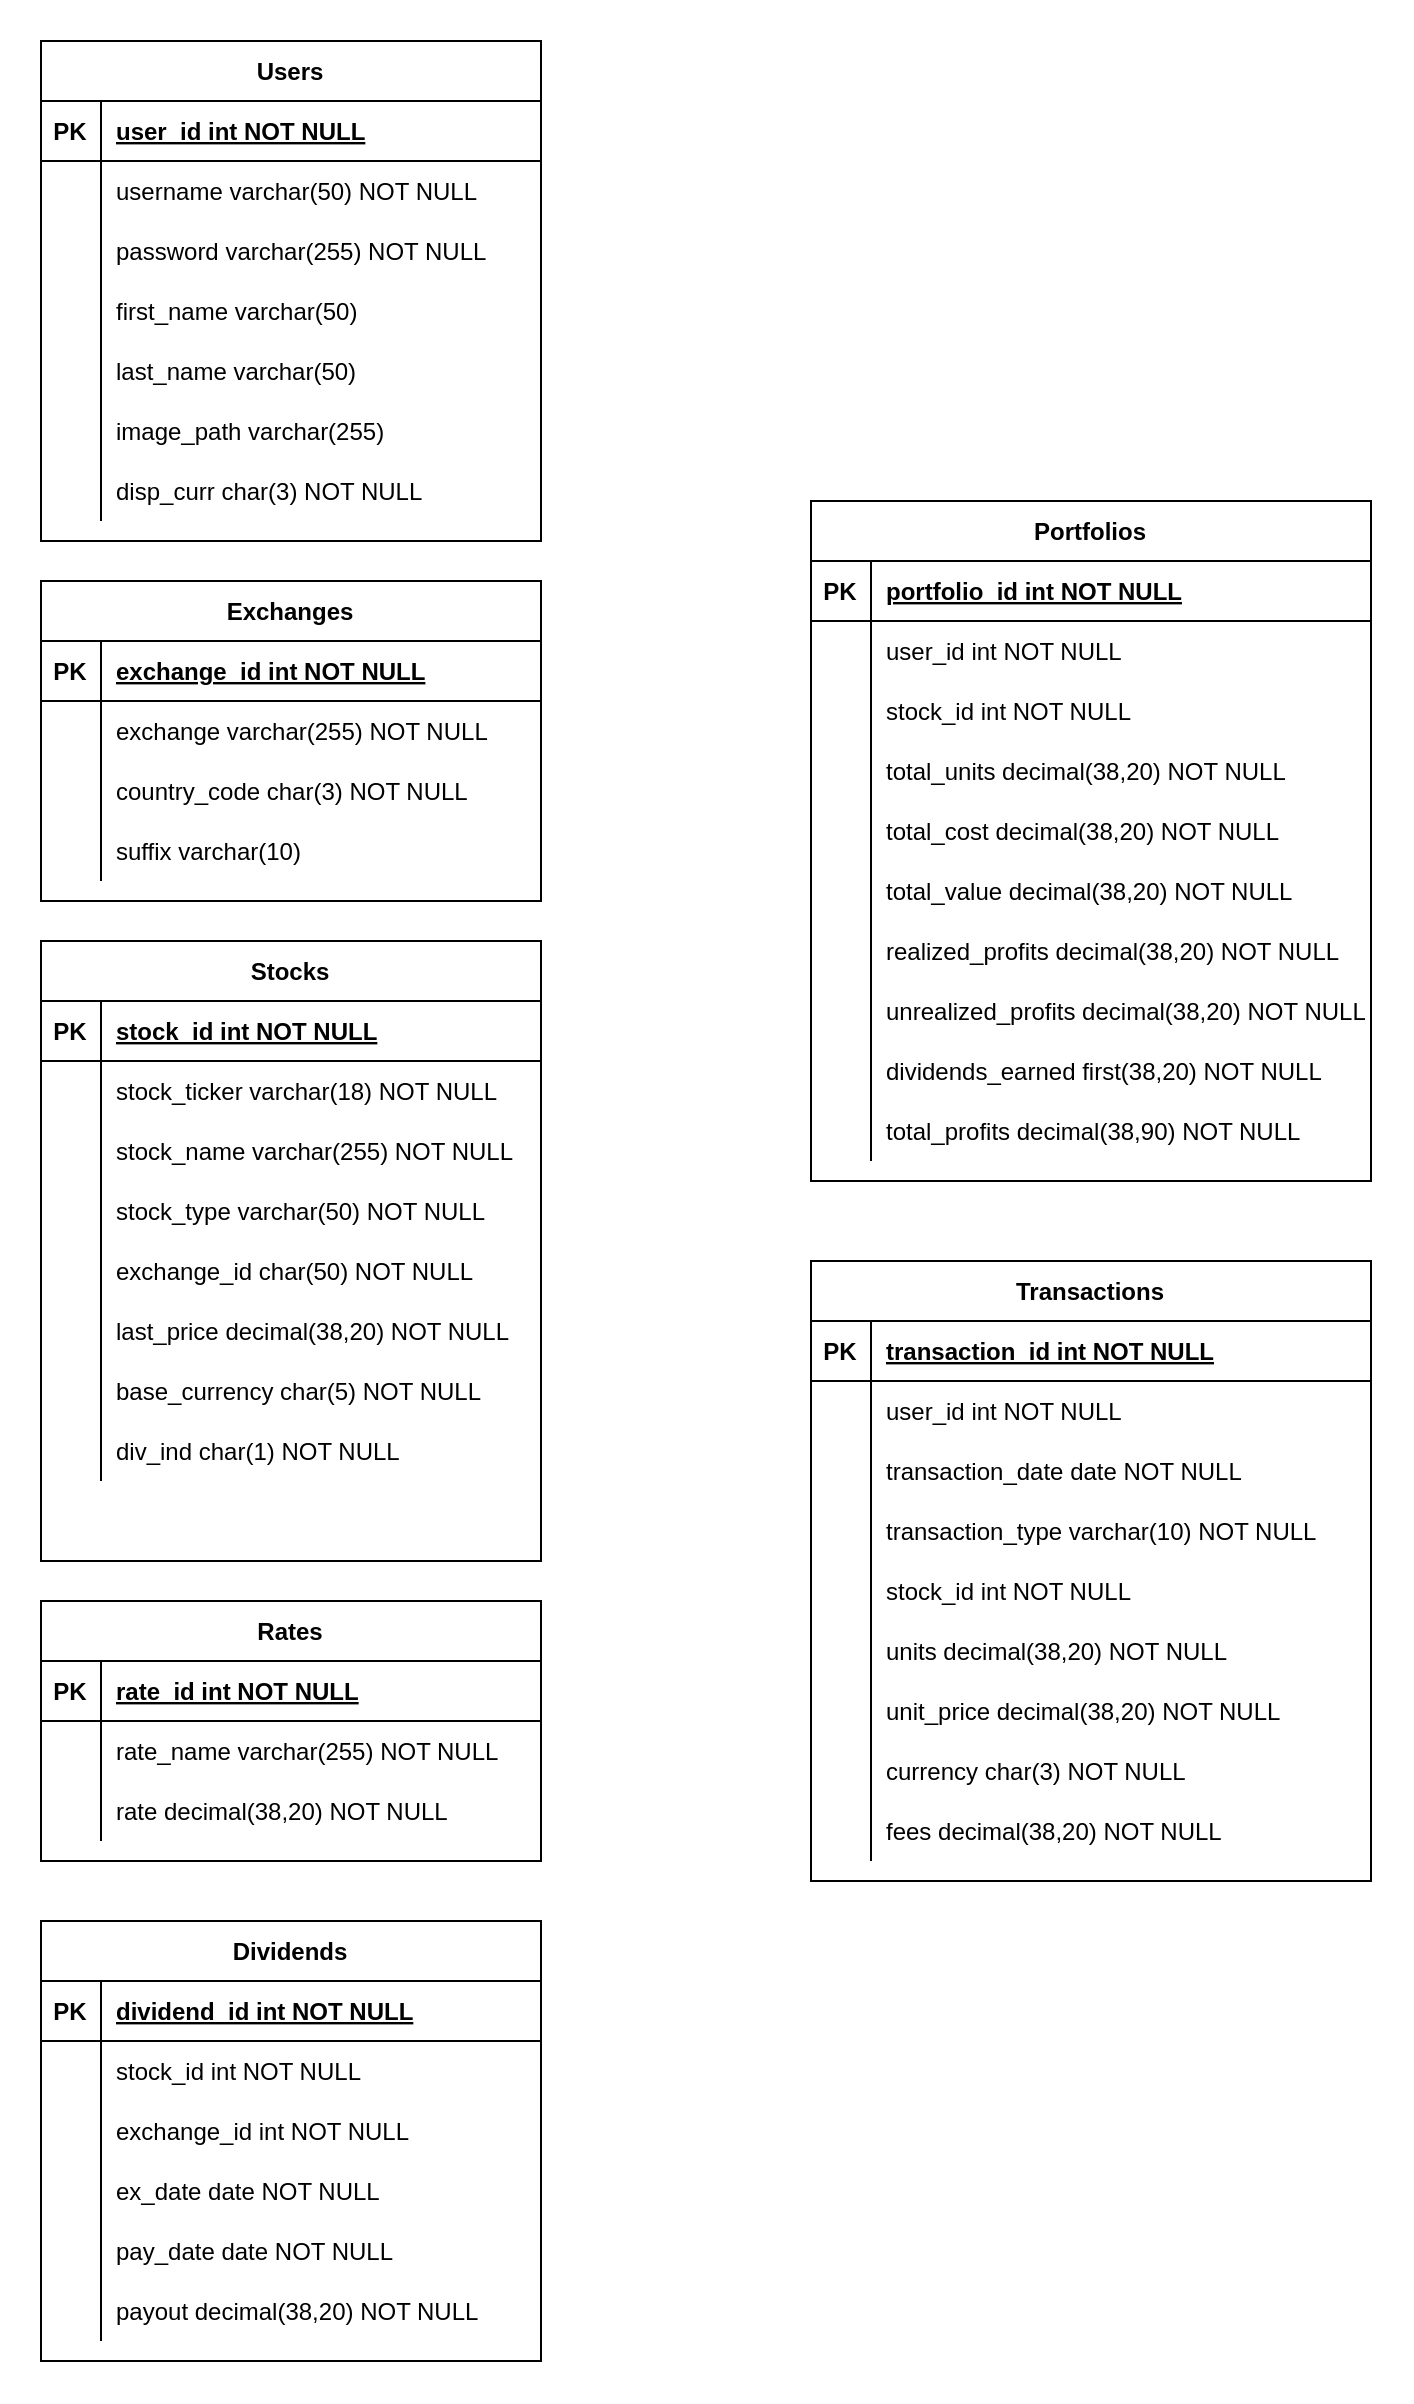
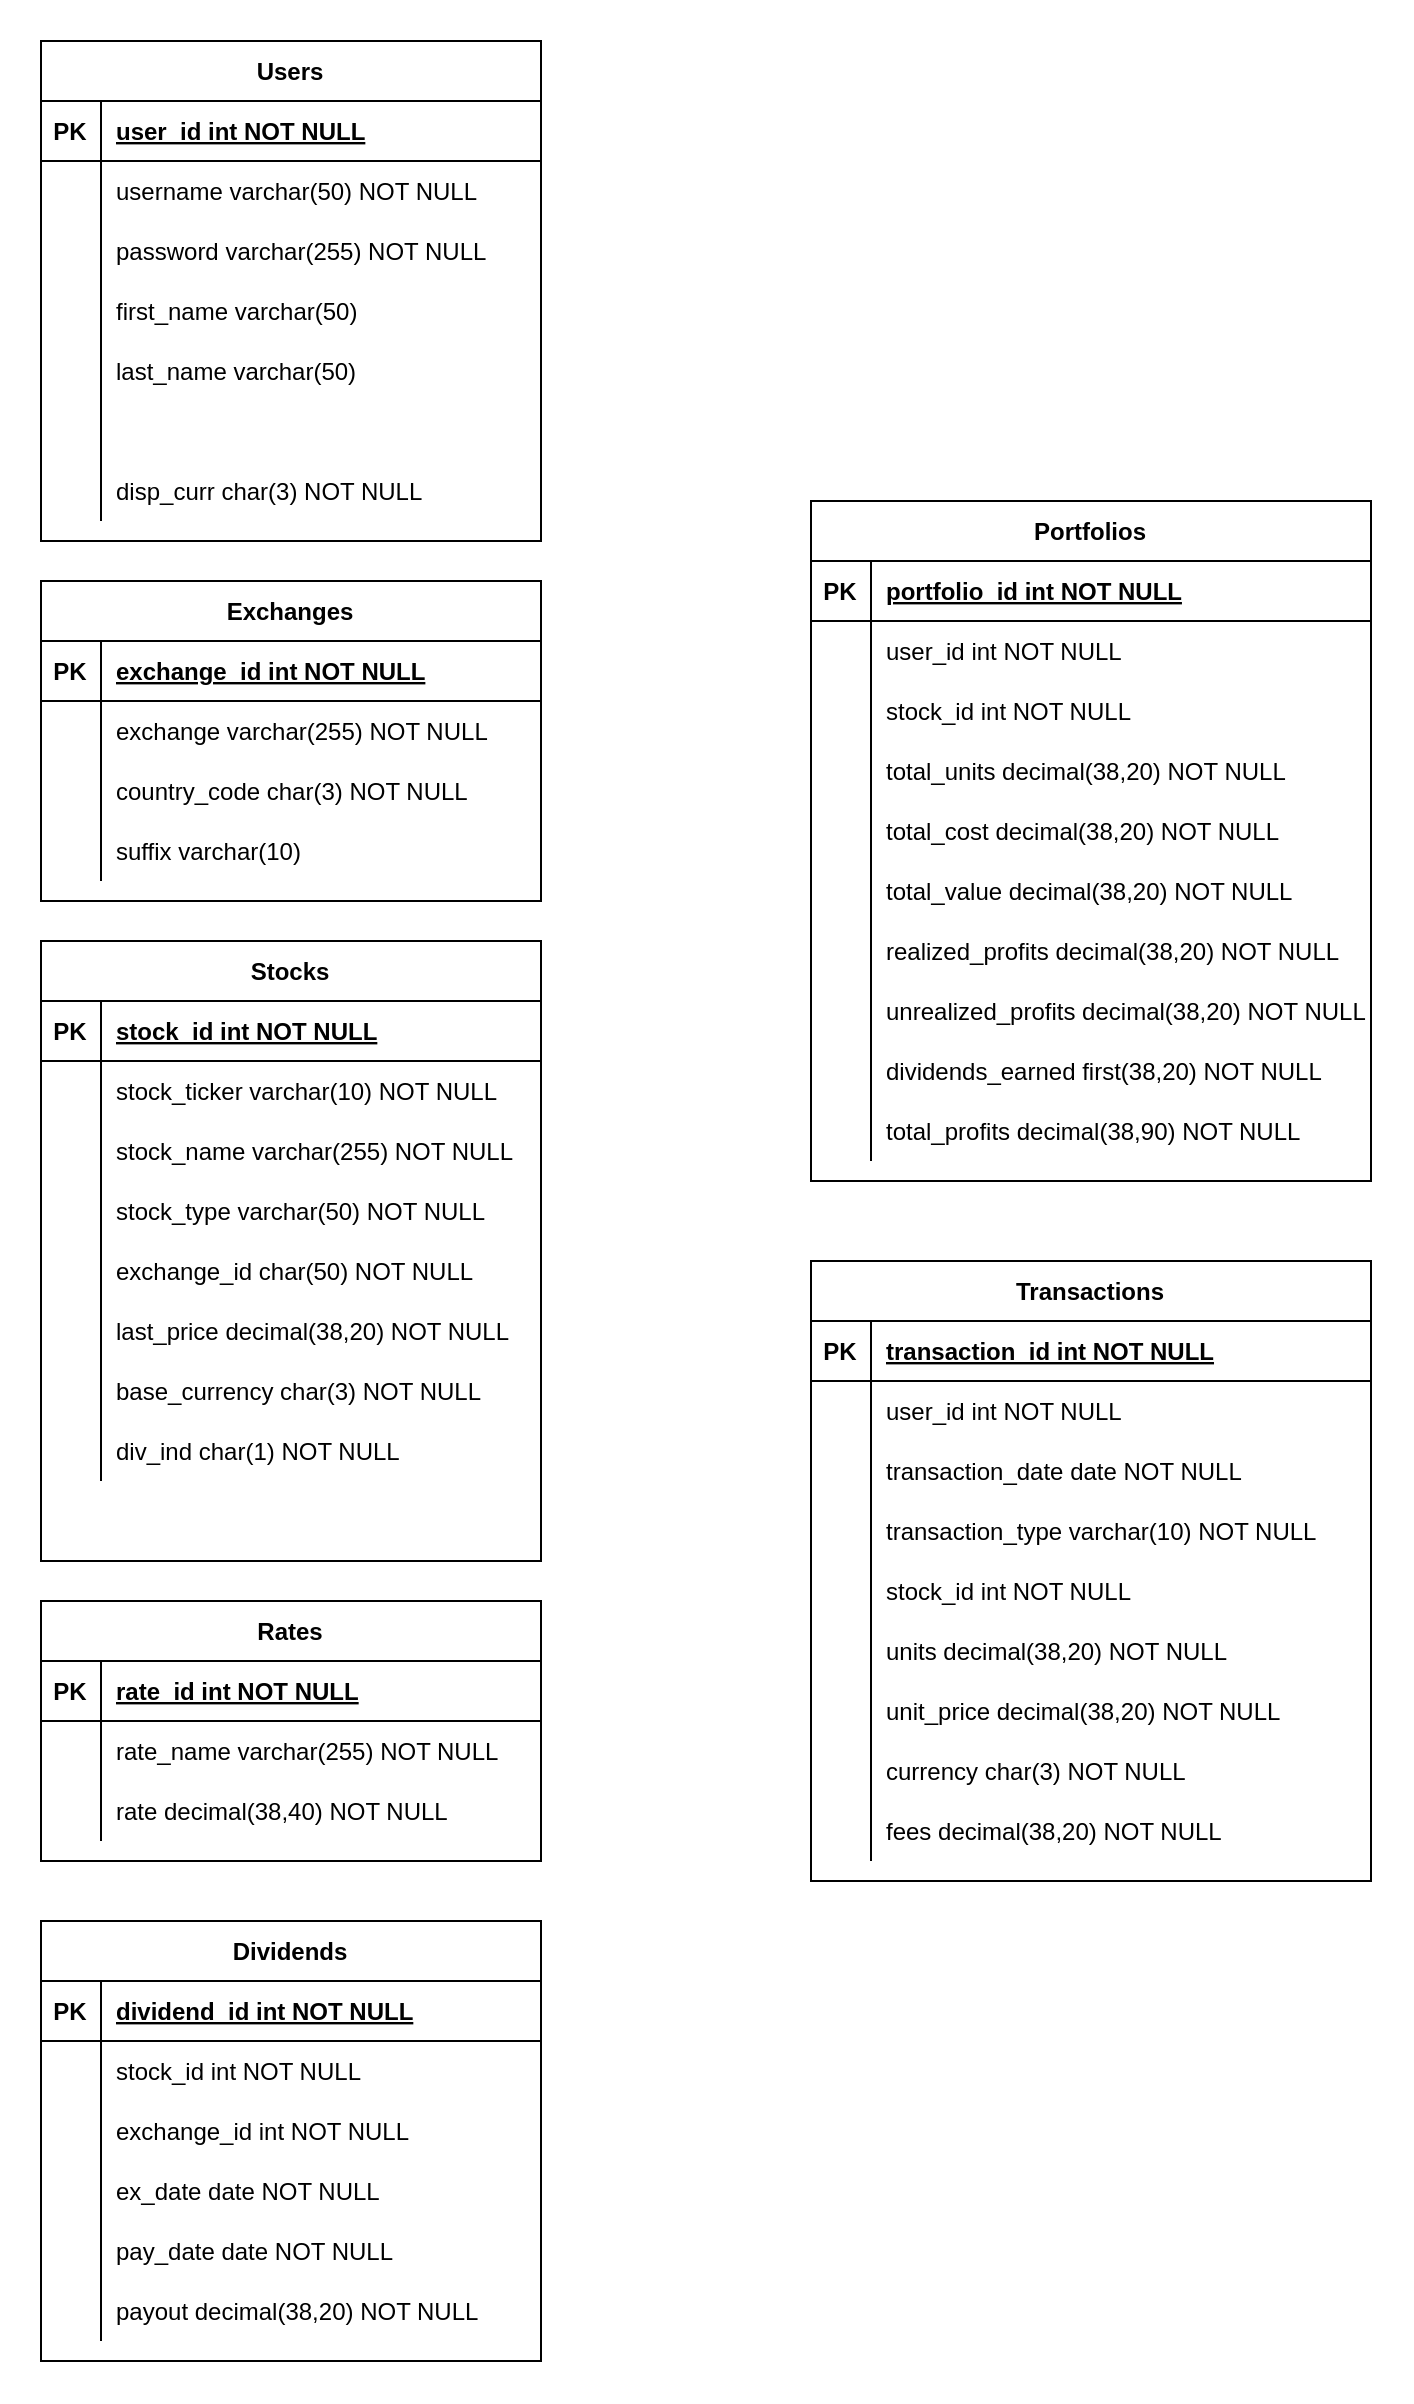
node "image_path varchar(255)": removed
node "stock_ticker varchar(18) NOT NULL": label "stock_ticker varchar(18) NOT NULL" -> "stock_ticker varchar(10) NOT NULL"
node "base_currency char(5) NOT NULL": label "base_currency char(5) NOT NULL" -> "base_currency char(3) NOT NULL"
node "rate decimal(38,20) NOT NULL": label "rate decimal(38,20) NOT NULL" -> "rate decimal(38,40) NOT NULL"
